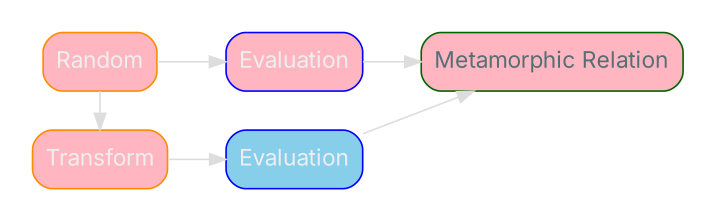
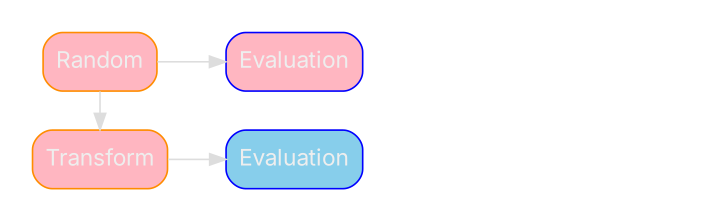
node "Metamorphic Relation": removed
